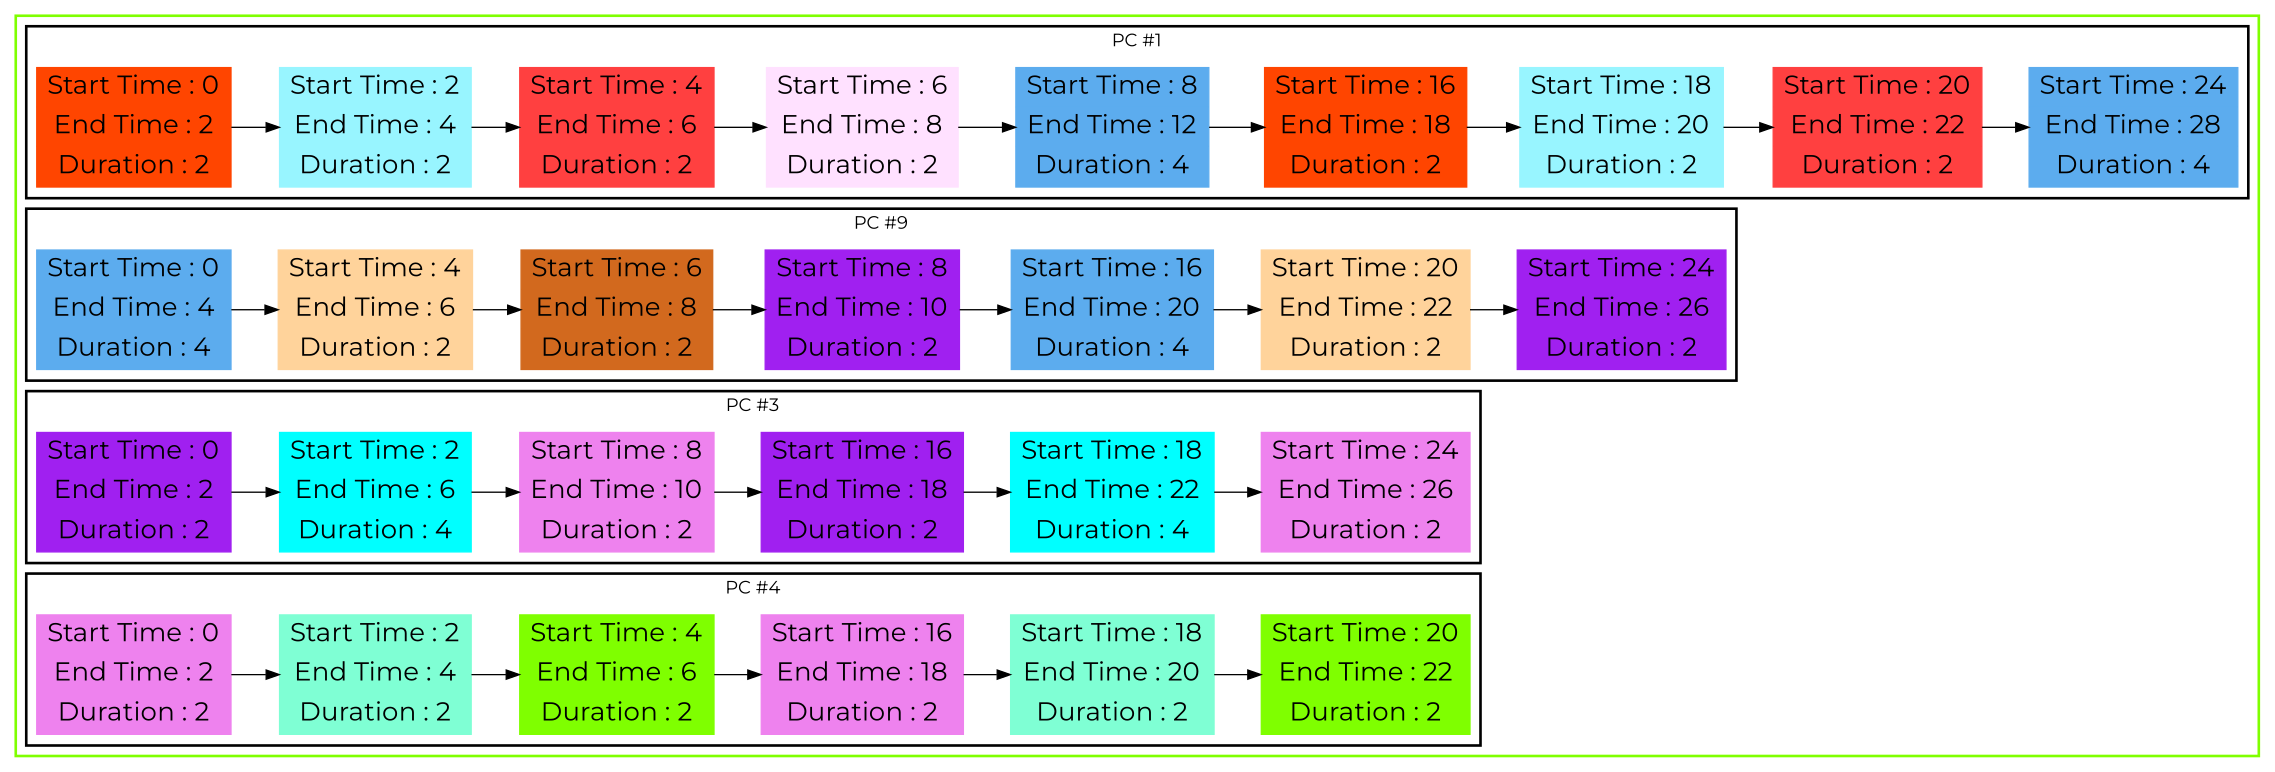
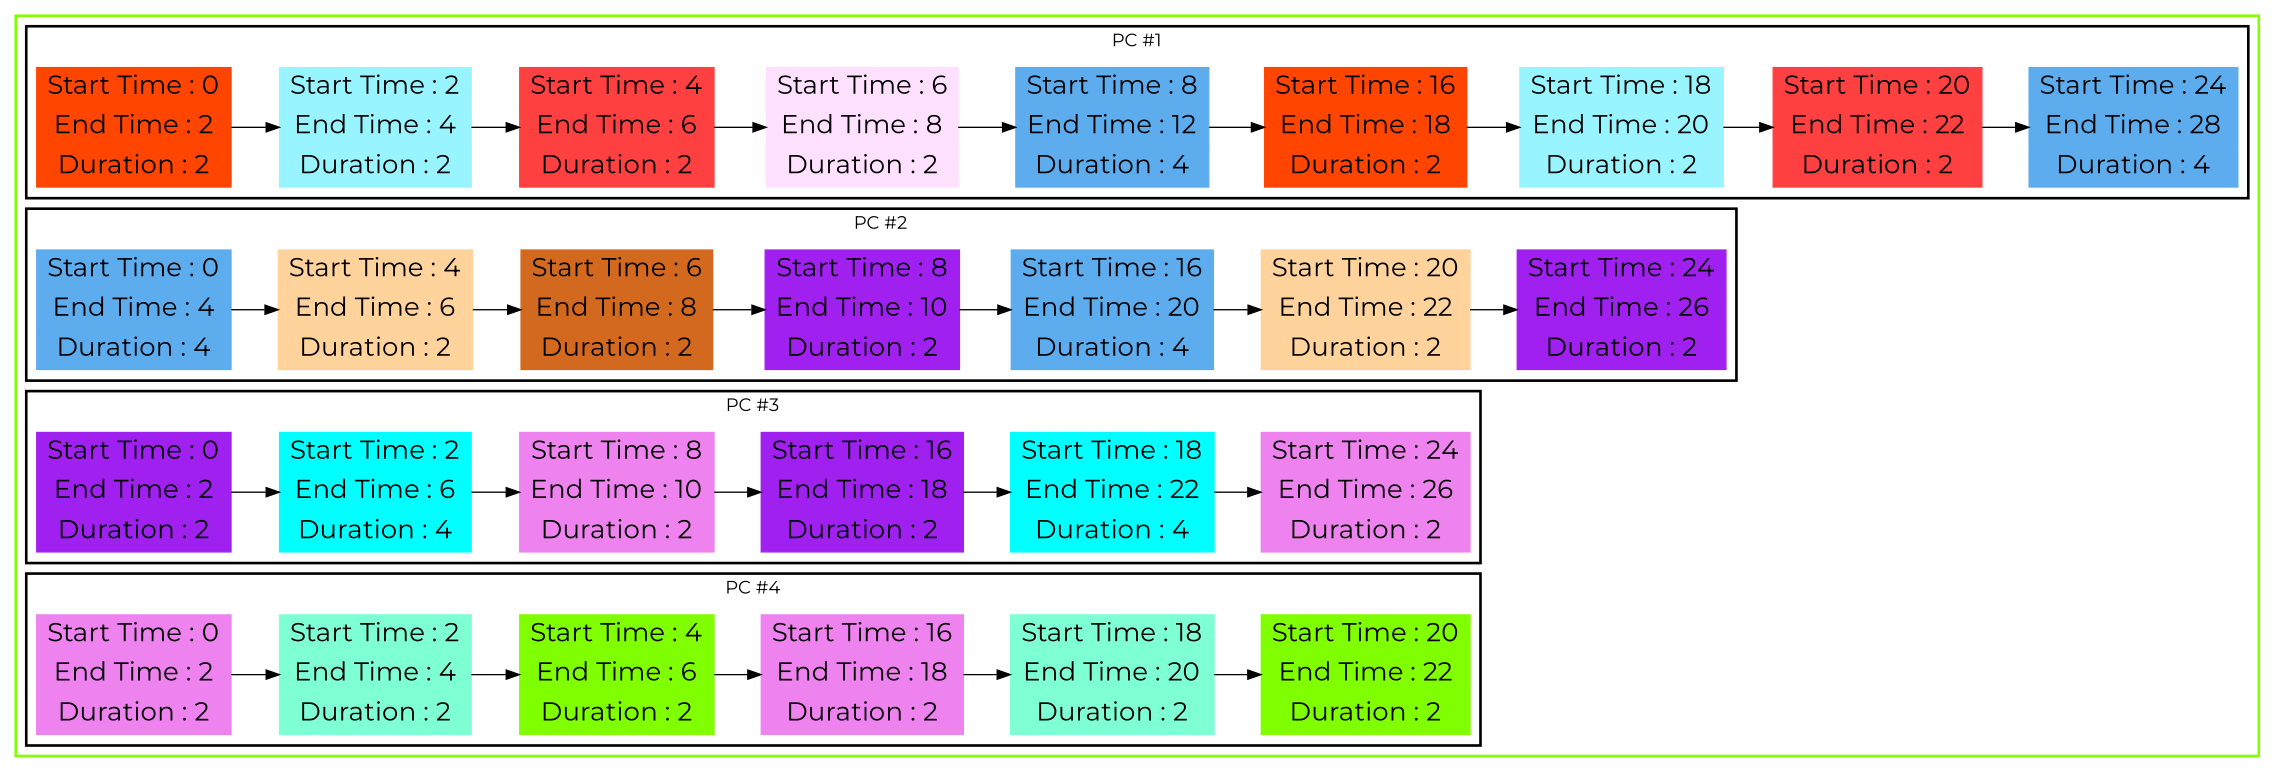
cluster "PC #9": label "PC #9" -> "PC #2"
